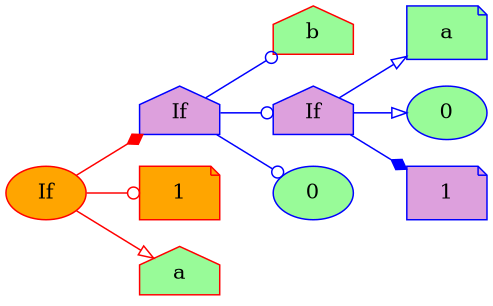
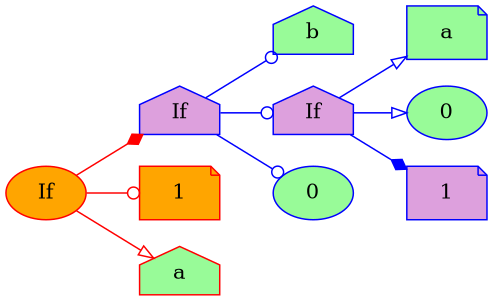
node "b": color red -> blue
